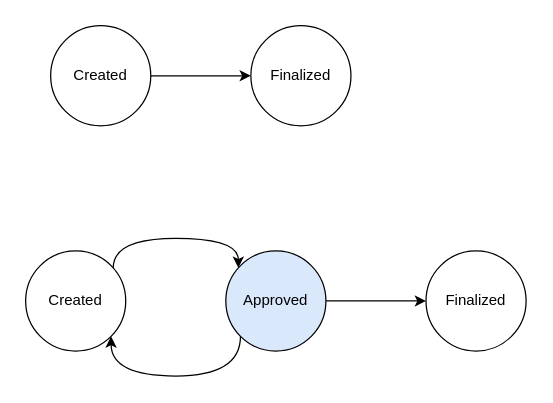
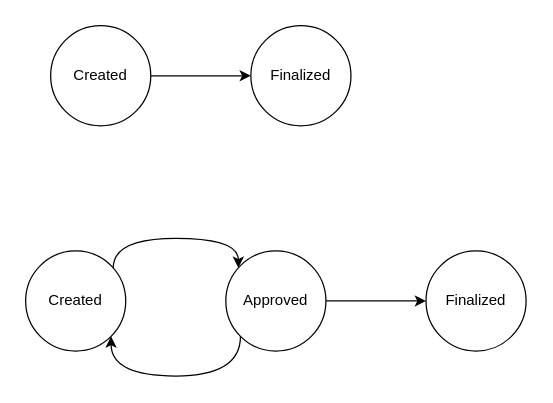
node "Approved": fillcolor #dae8fc -> #ffffff
